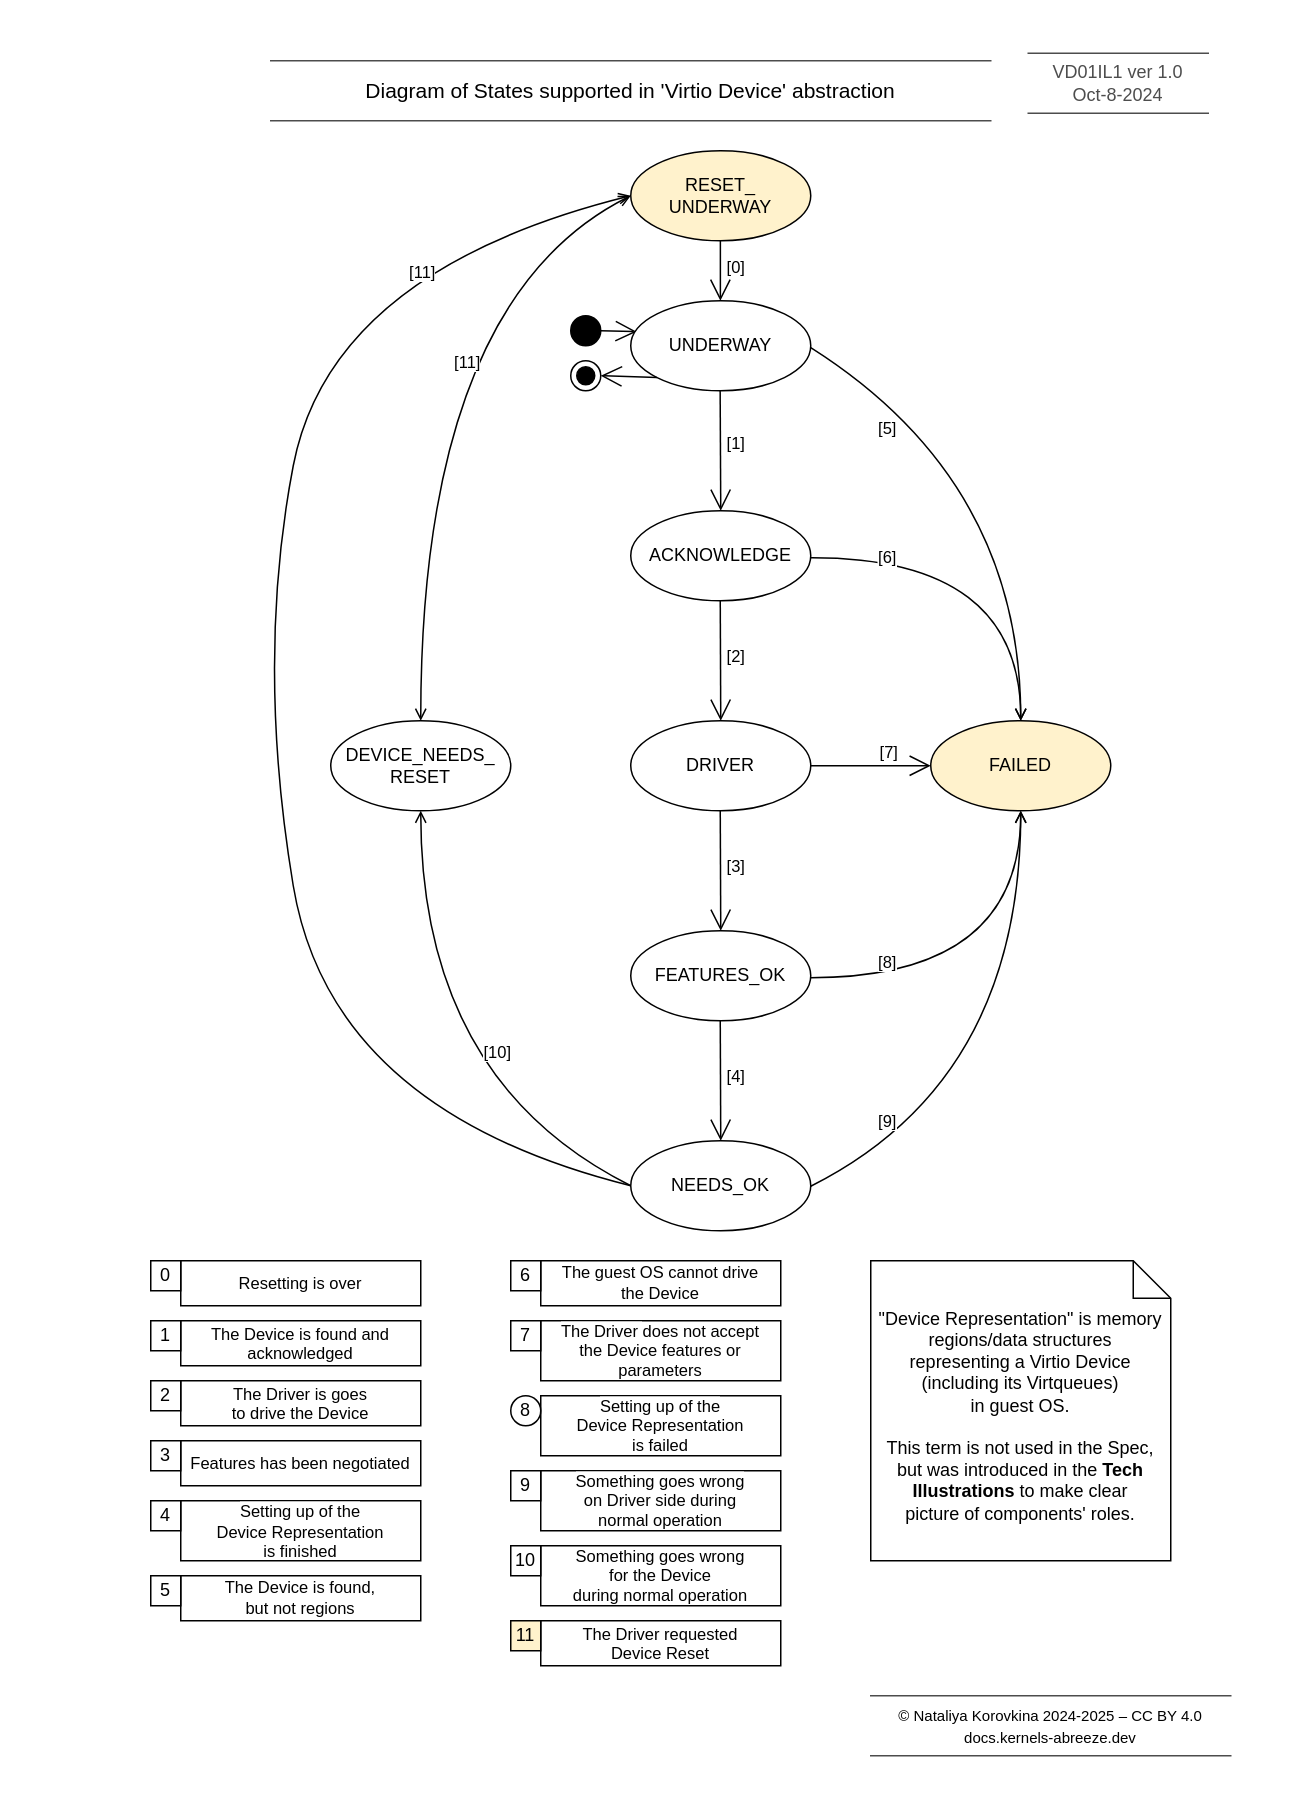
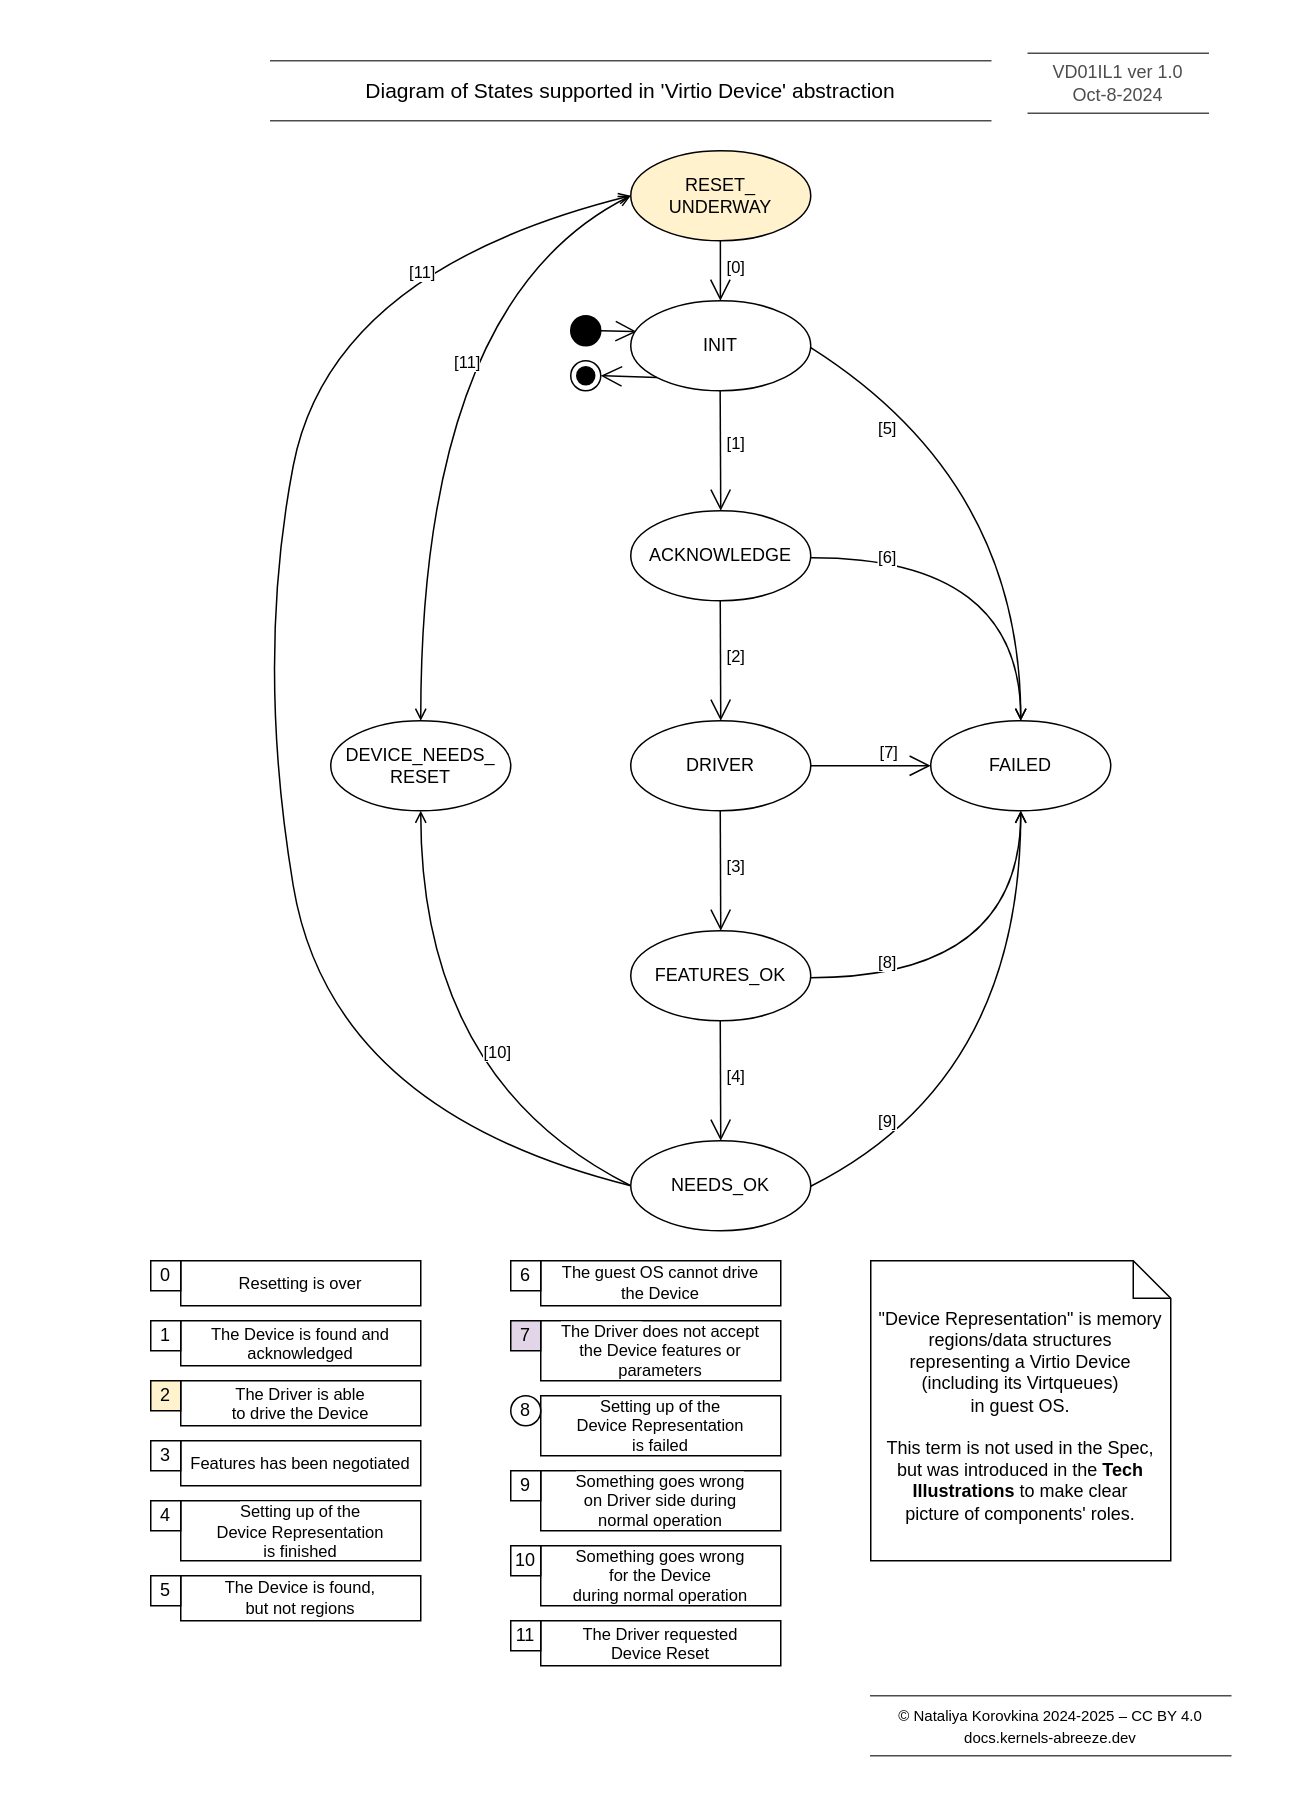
node "UNDERWAY": label "UNDERWAY" -> "INIT"
node "FAILED": fillcolor #fff2cc -> #ffffff
node "7": fillcolor #ffffff -> #e1d5e7
node "2": fillcolor #ffffff -> #fff2cc
node "The Driver is goes to drive the Device": label "The Driver is goes to drive the Device" -> "The Driver is able to drive the Device"
node "11": fillcolor #fff2cc -> #ffffff
